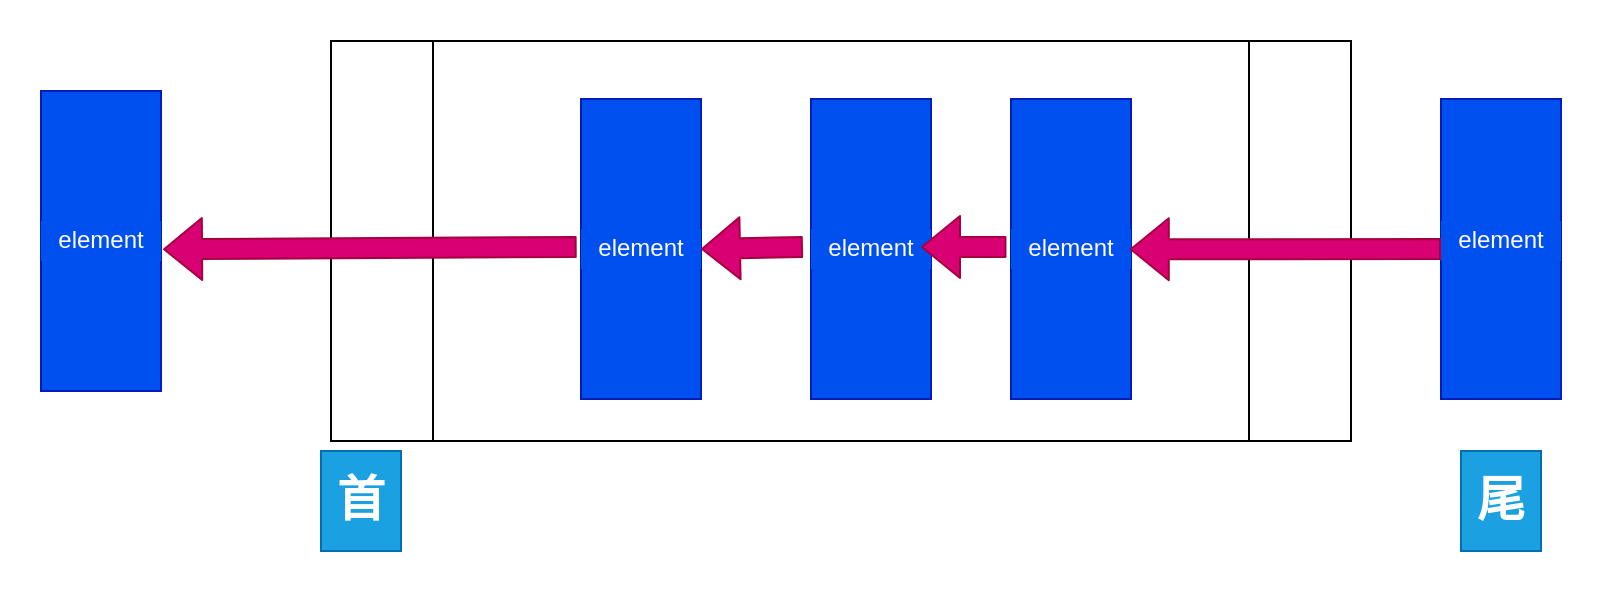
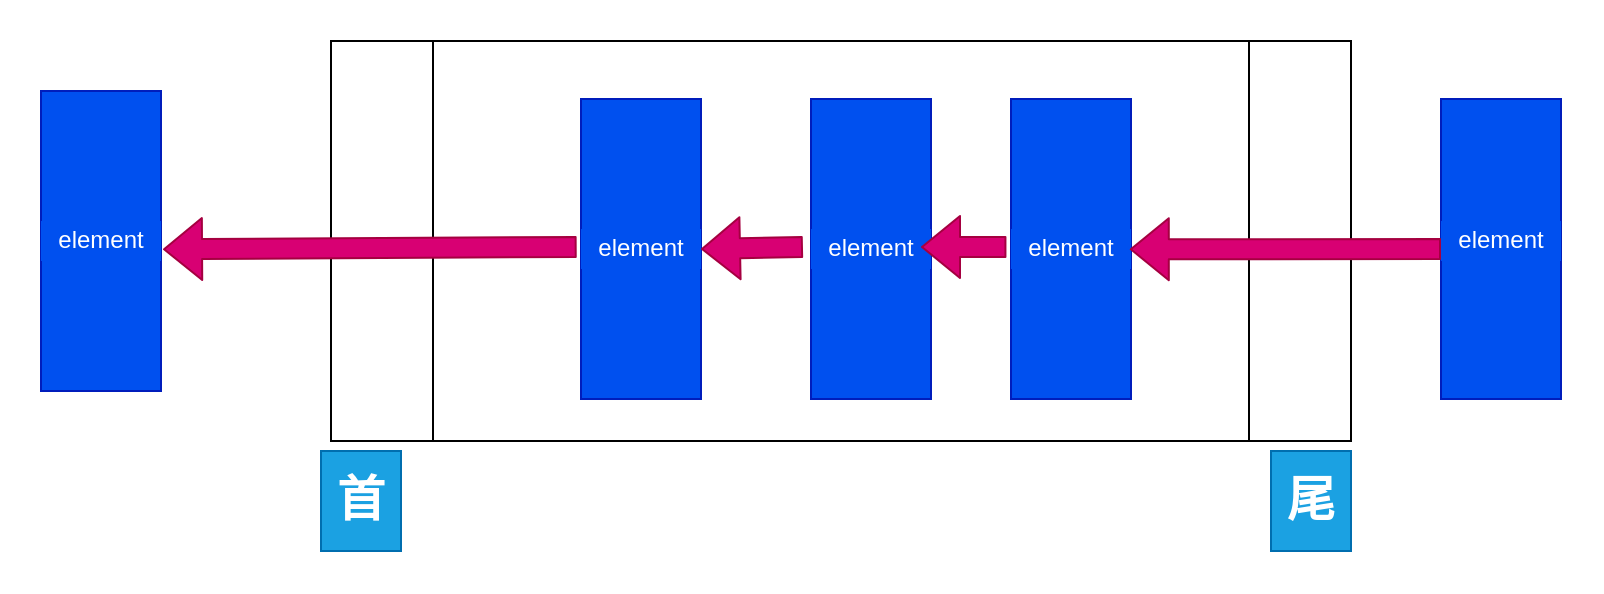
node "尾": moved (1501, 501) -> (1311, 501)
